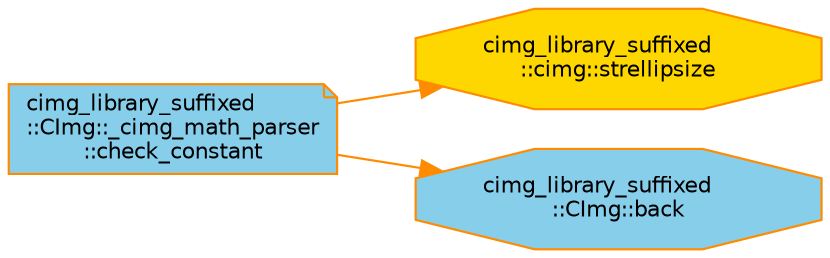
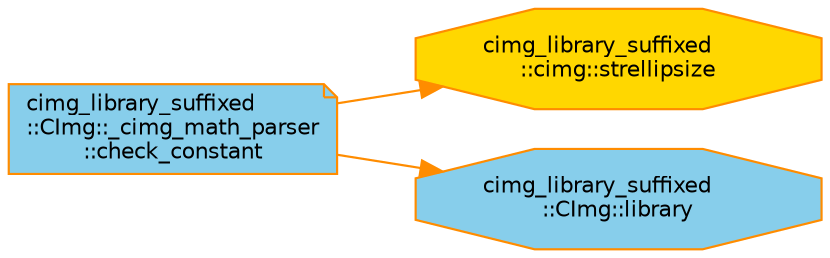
node "cimg_library_suffixed ::CImg::back": label "cimg_library_suffixed ::CImg::back" -> "cimg_library_suffixed ::CImg::library"
